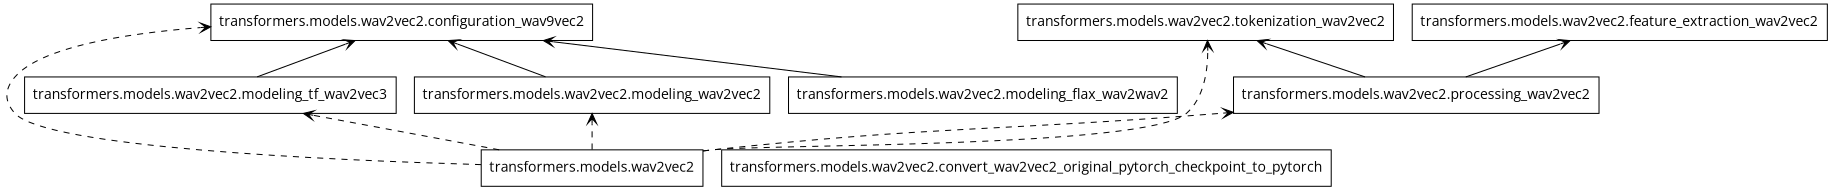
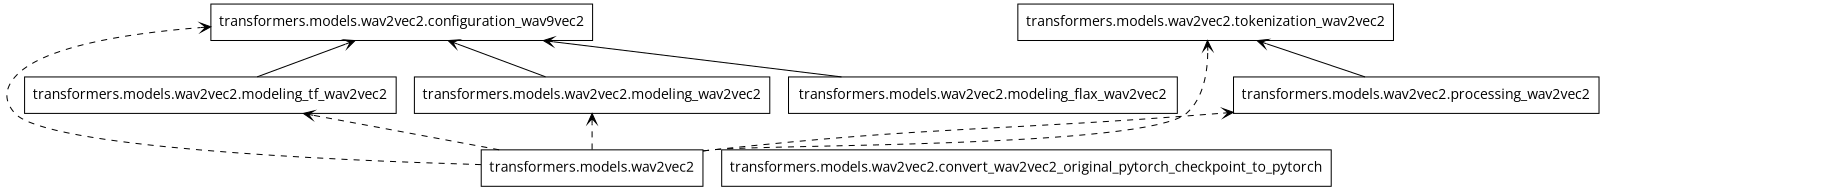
node "transformers.models.wav2vec2.feature_extraction_wav2vec2": removed
node "transformers.models.wav2vec2.modeling_tf_wav2vec3": label "transformers.models.wav2vec2.modeling_tf_wav2vec3" -> "transformers.models.wav2vec2.modeling_tf_wav2vec2"
node "transformers.models.wav2vec2.modeling_flax_wav2wav2": label "transformers.models.wav2vec2.modeling_flax_wav2wav2" -> "transformers.models.wav2vec2.modeling_flax_wav2vec2"
